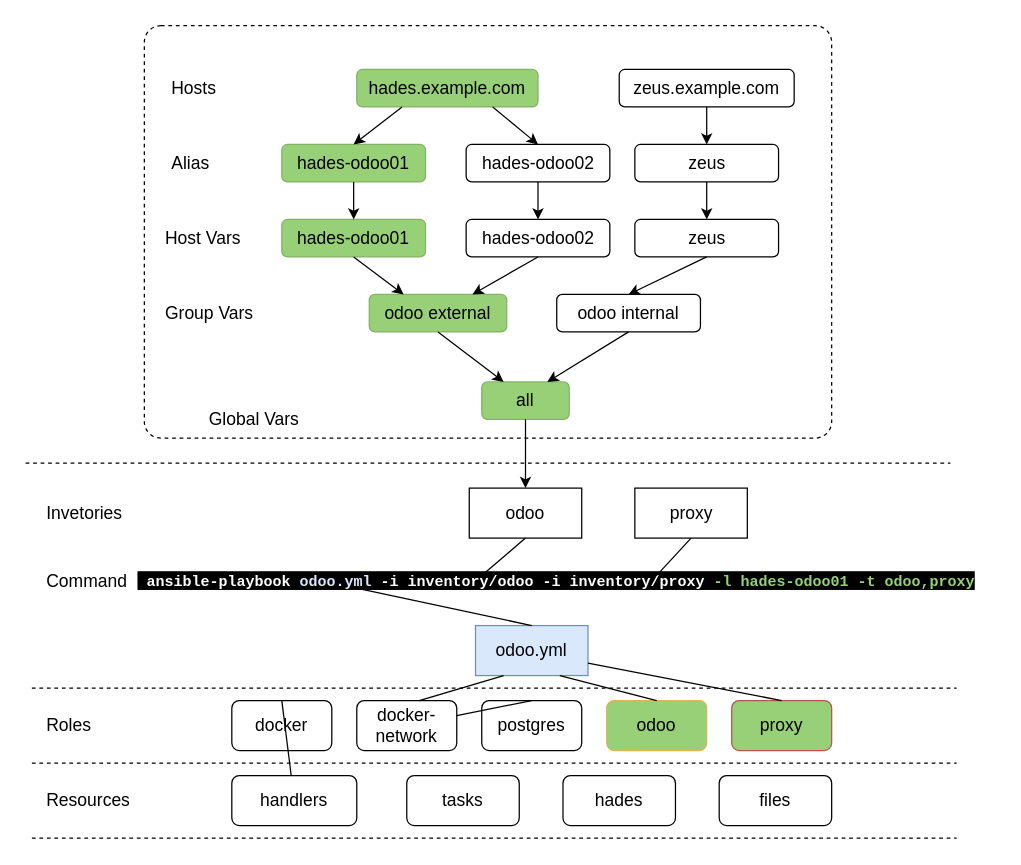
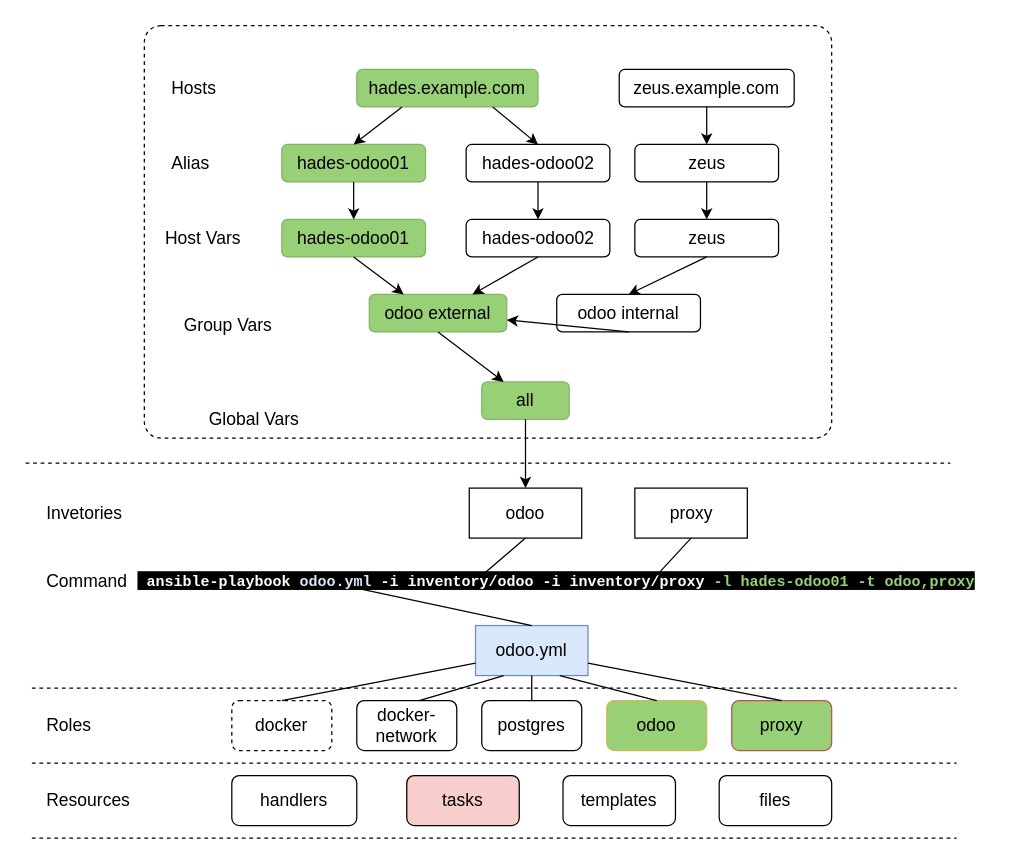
node "Group Vars": moved (219, 313) -> (238, 326)
edge "odoo internal" -> "all": now "odoo internal" -> "odoo external"
edge "docker-network" -- "postgres": now "odoo.yml" -- "postgres"
node "docker": style solid -> dashed
edge "docker" -- "handlers": now "docker" -- "odoo.yml"
node "tasks": fillcolor #ffffff -> #f8cecc
node "hades": label "hades" -> "templates"
